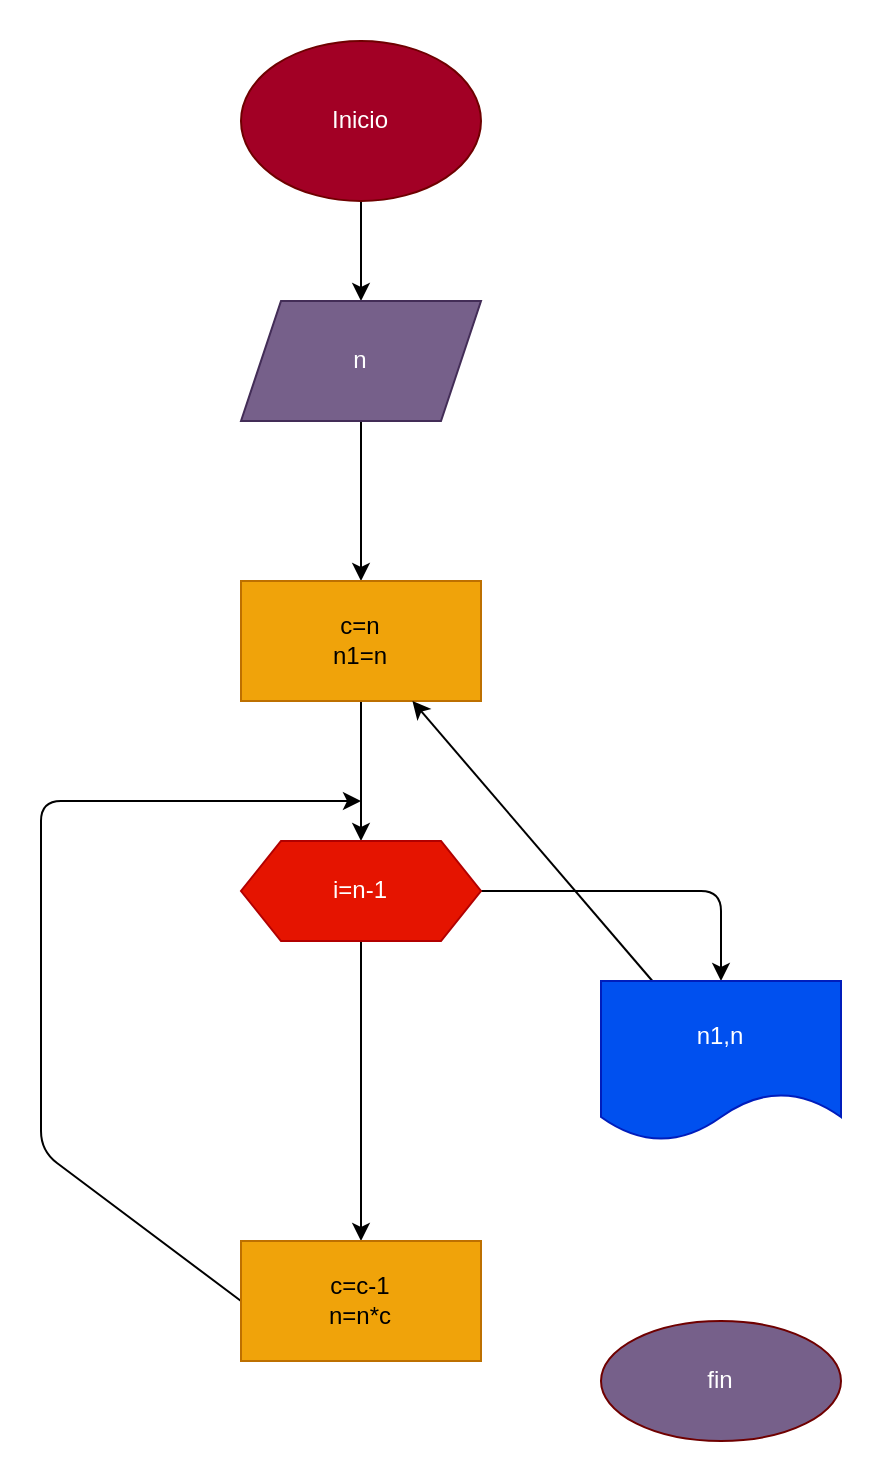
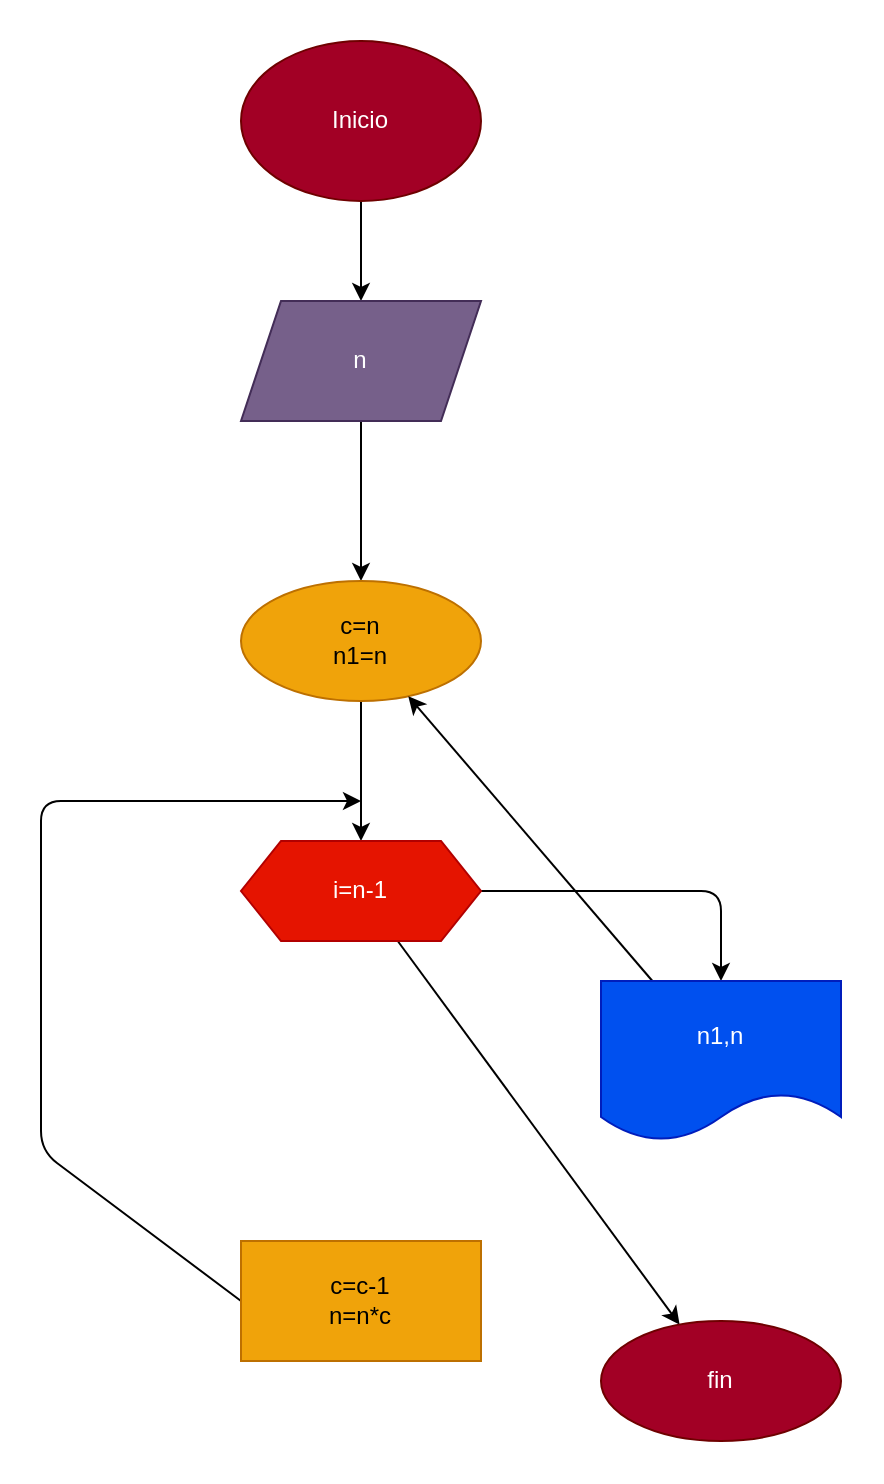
node "c=n n1=n": shape rectangle -> ellipse
edge "i=n-1" -> "c=c-1 n=n*c": now "i=n-1" -> "fin"
node "fin": fillcolor #76608a -> #a20025
